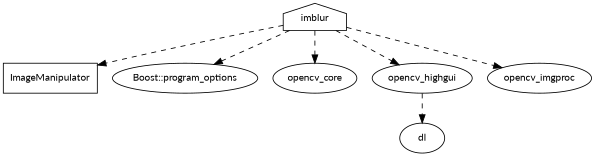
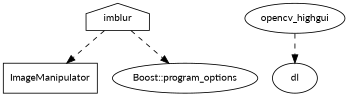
edge "imblur" -> "opencv_highgui": removed
node "opencv_core": removed
node "opencv_imgproc": removed
